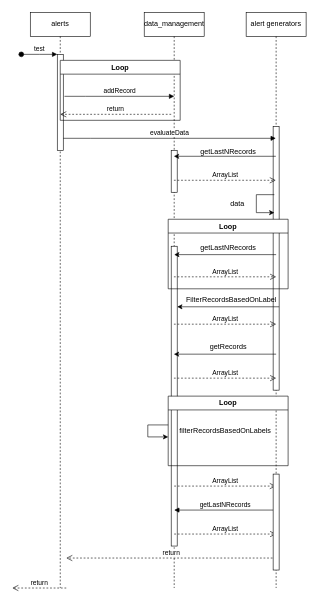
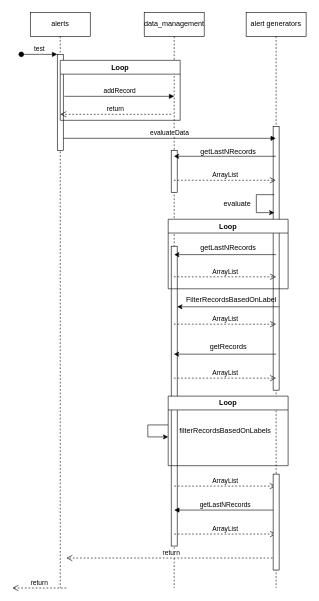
node "data": label "data" -> "evaluate"
